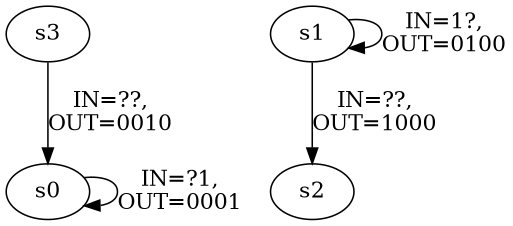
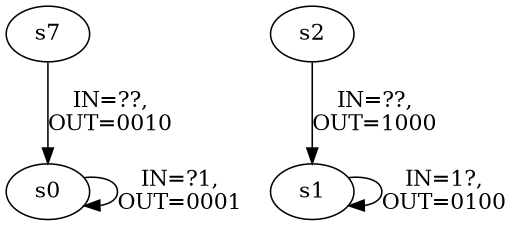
node "s3": label "s3" -> "s7"
edge "s1" -> "s2": reversed
